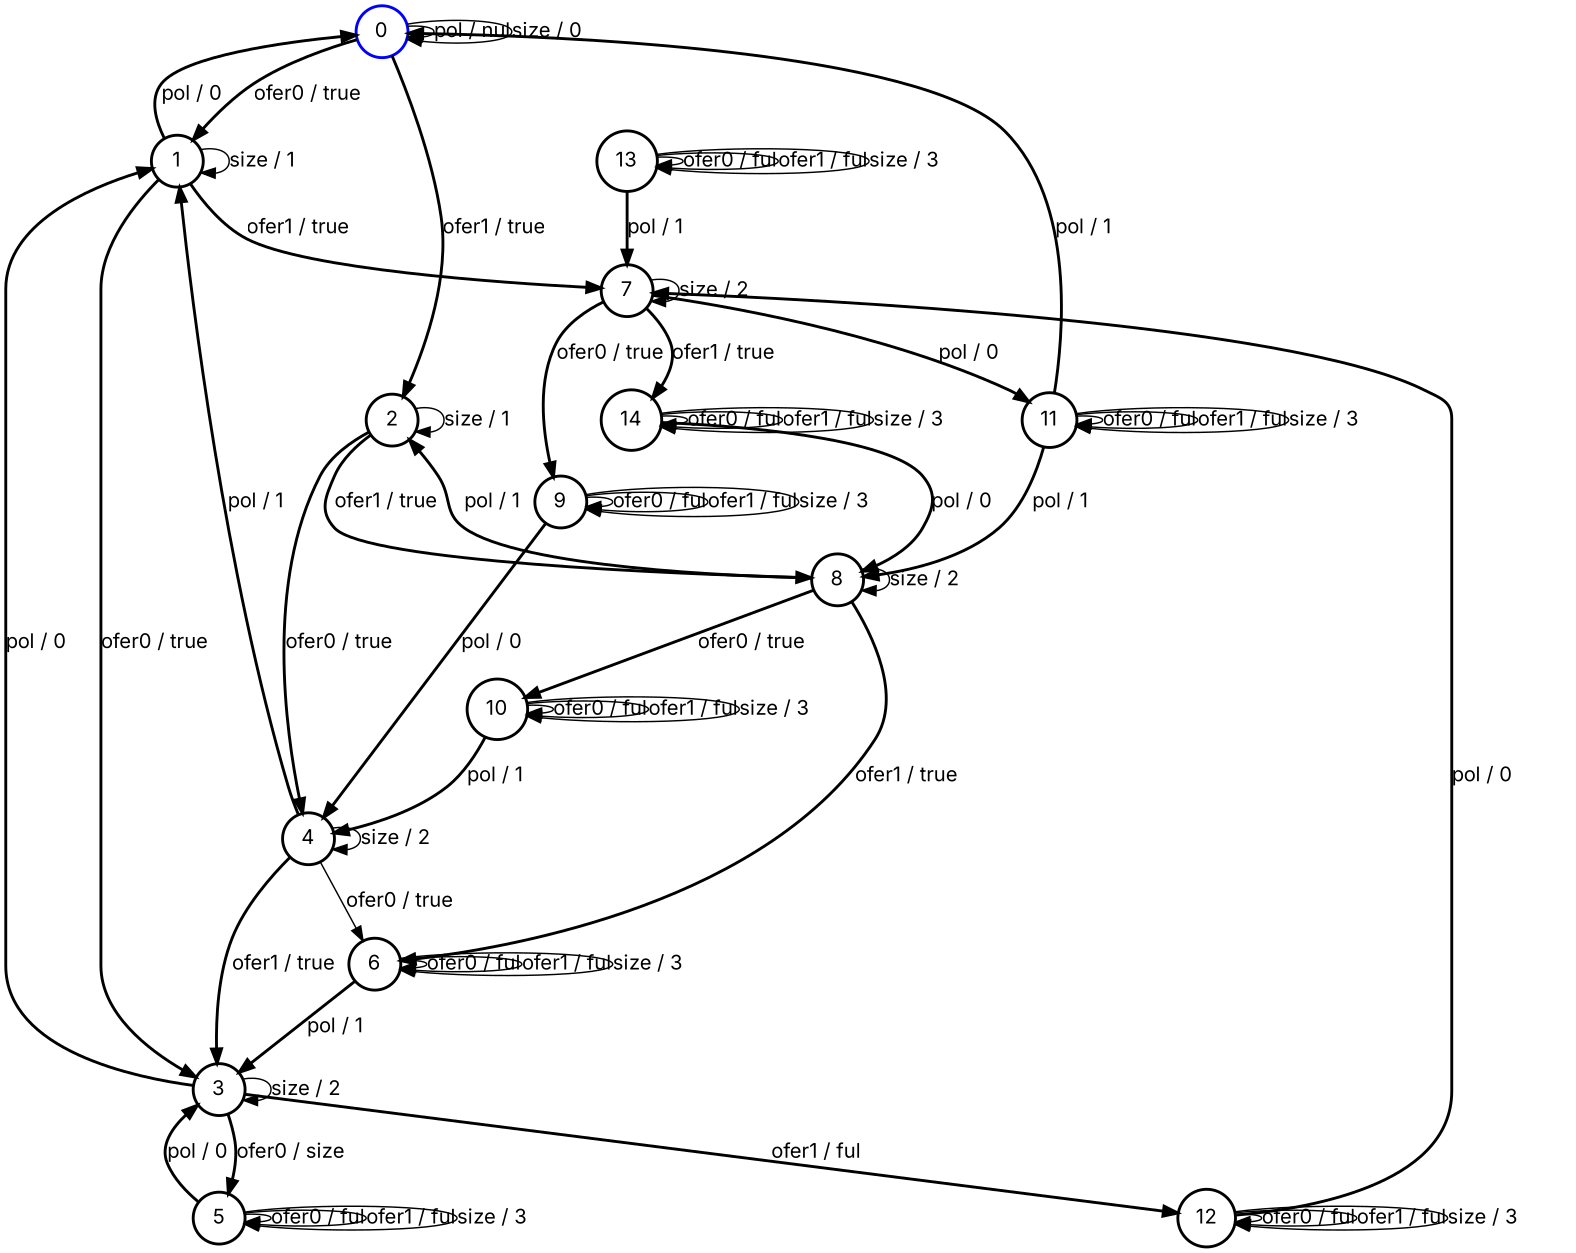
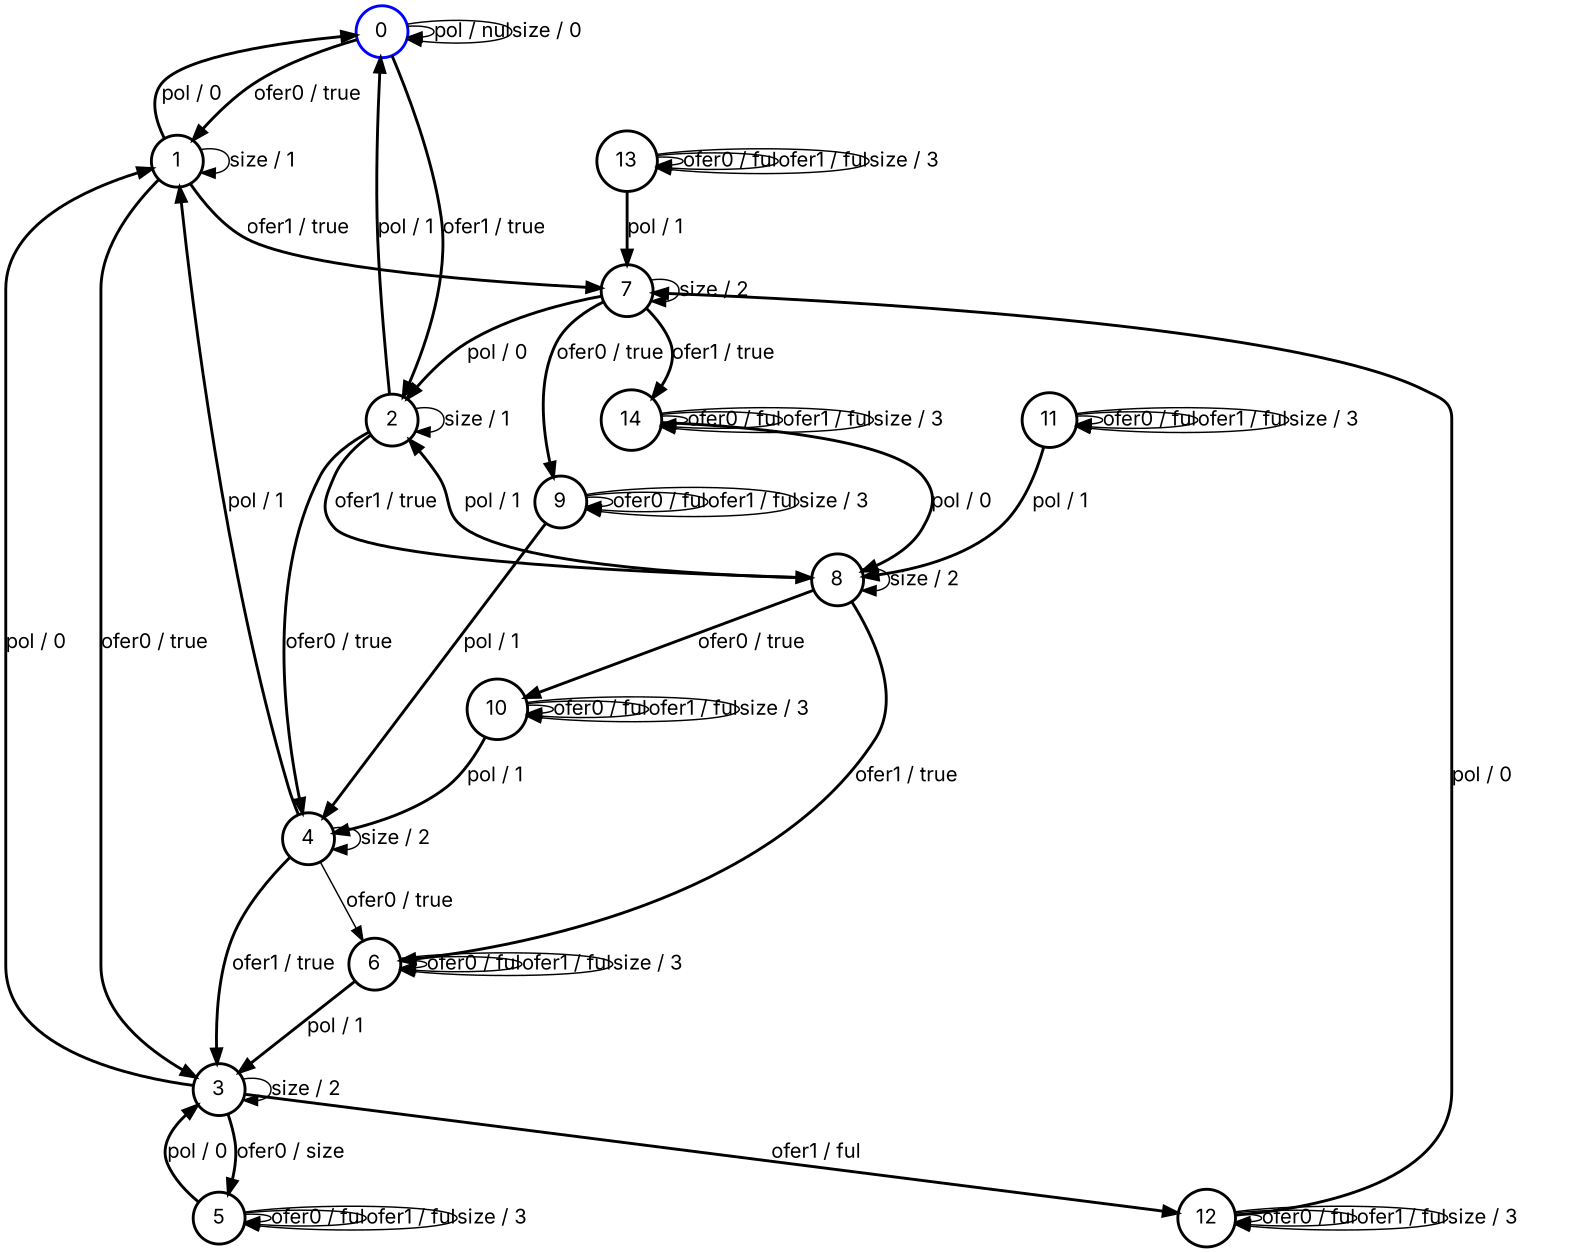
edge "11" -> "0": now "2" -> "0"
edge "7" -> "11": now "7" -> "2"
edge "9" -> "4": label "pol / 0" -> "pol / 1"
